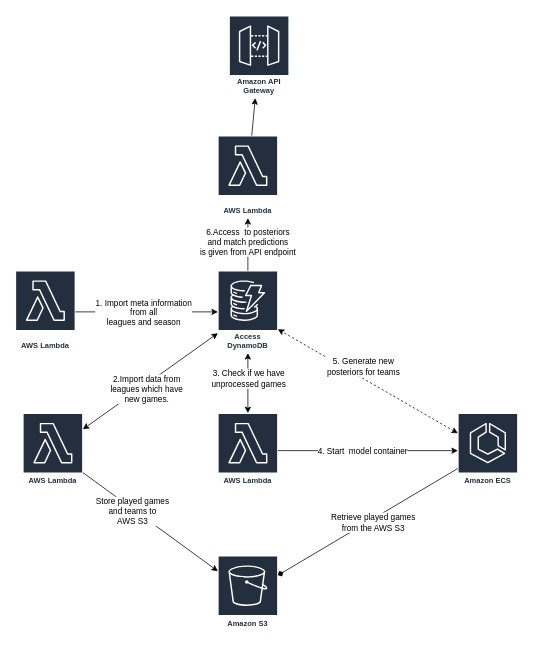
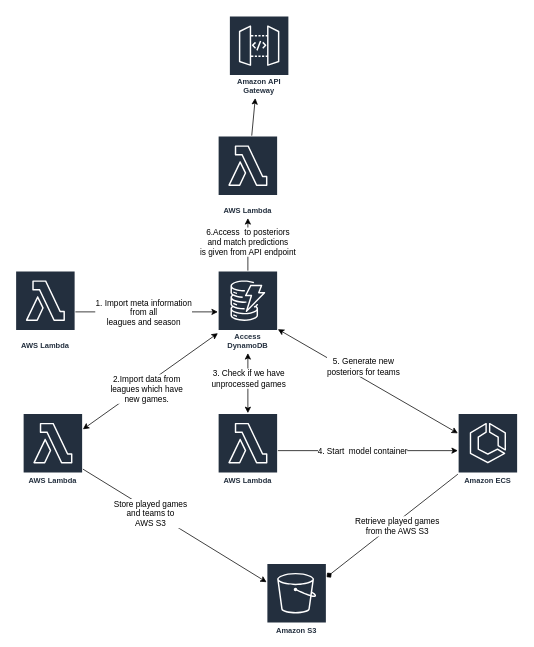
edge "Access DynamoDB" -- "Amazon ECS": style dashed -> solid
node "Amazon S3": moved (248, 593) -> (297, 600)
